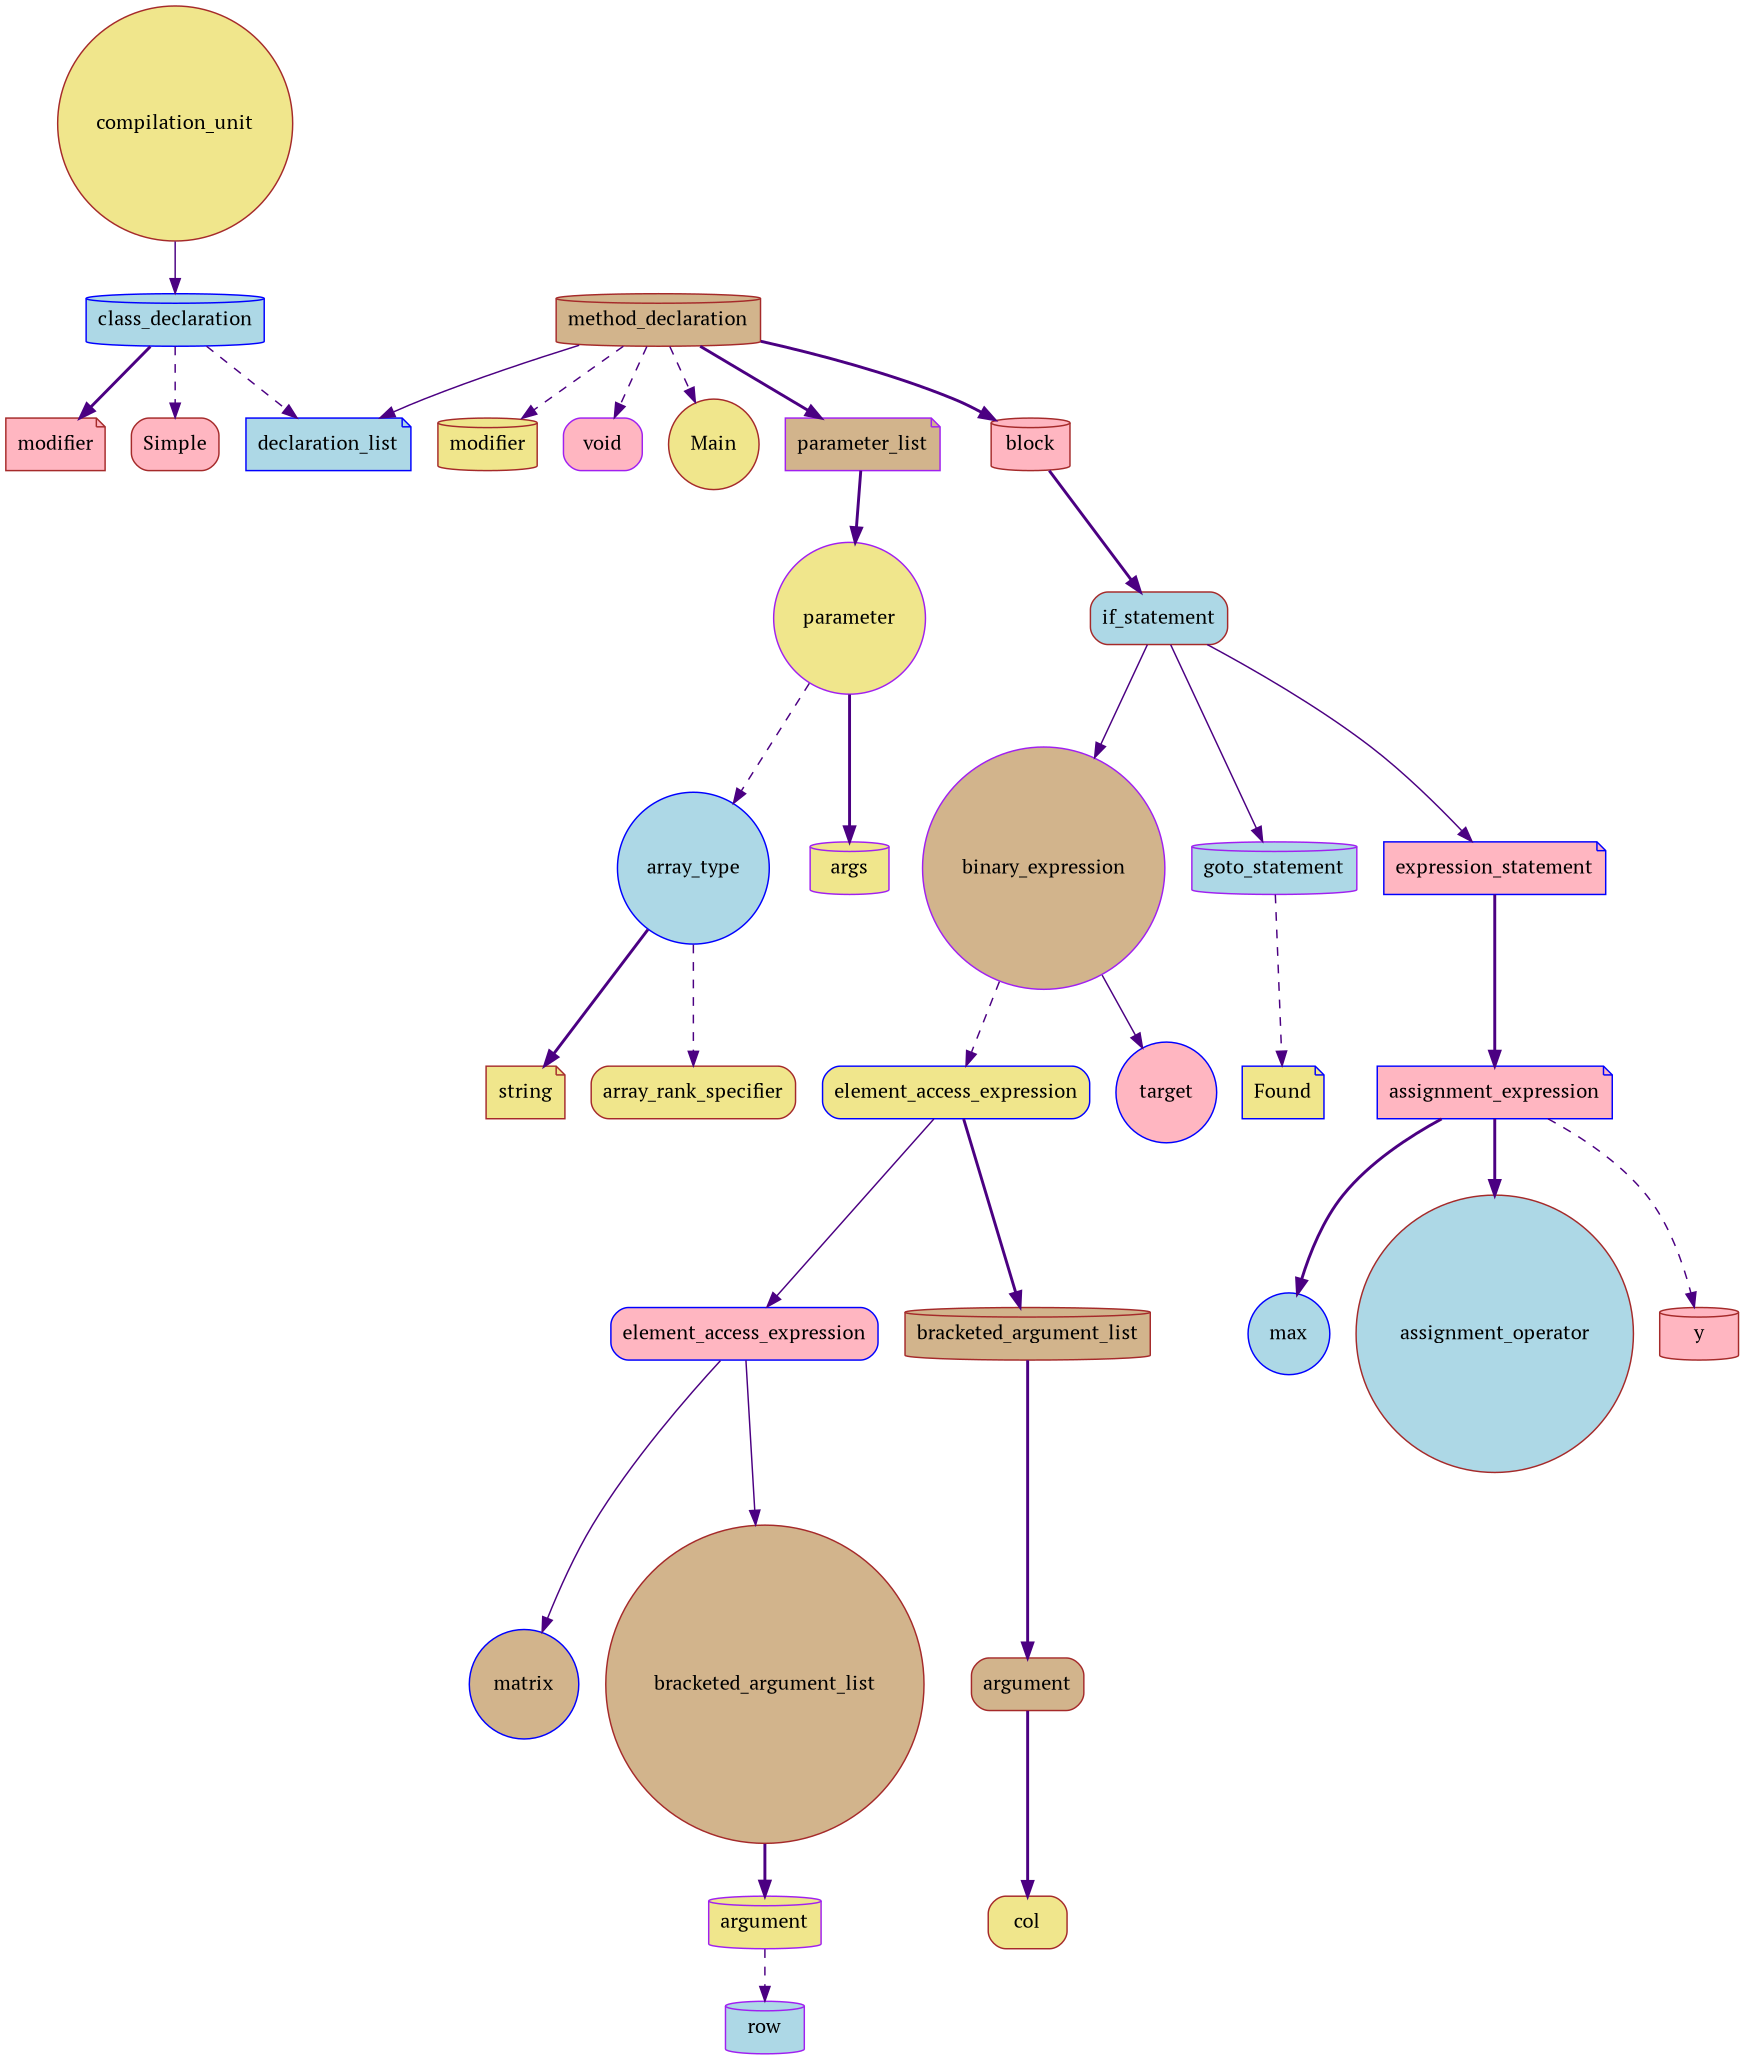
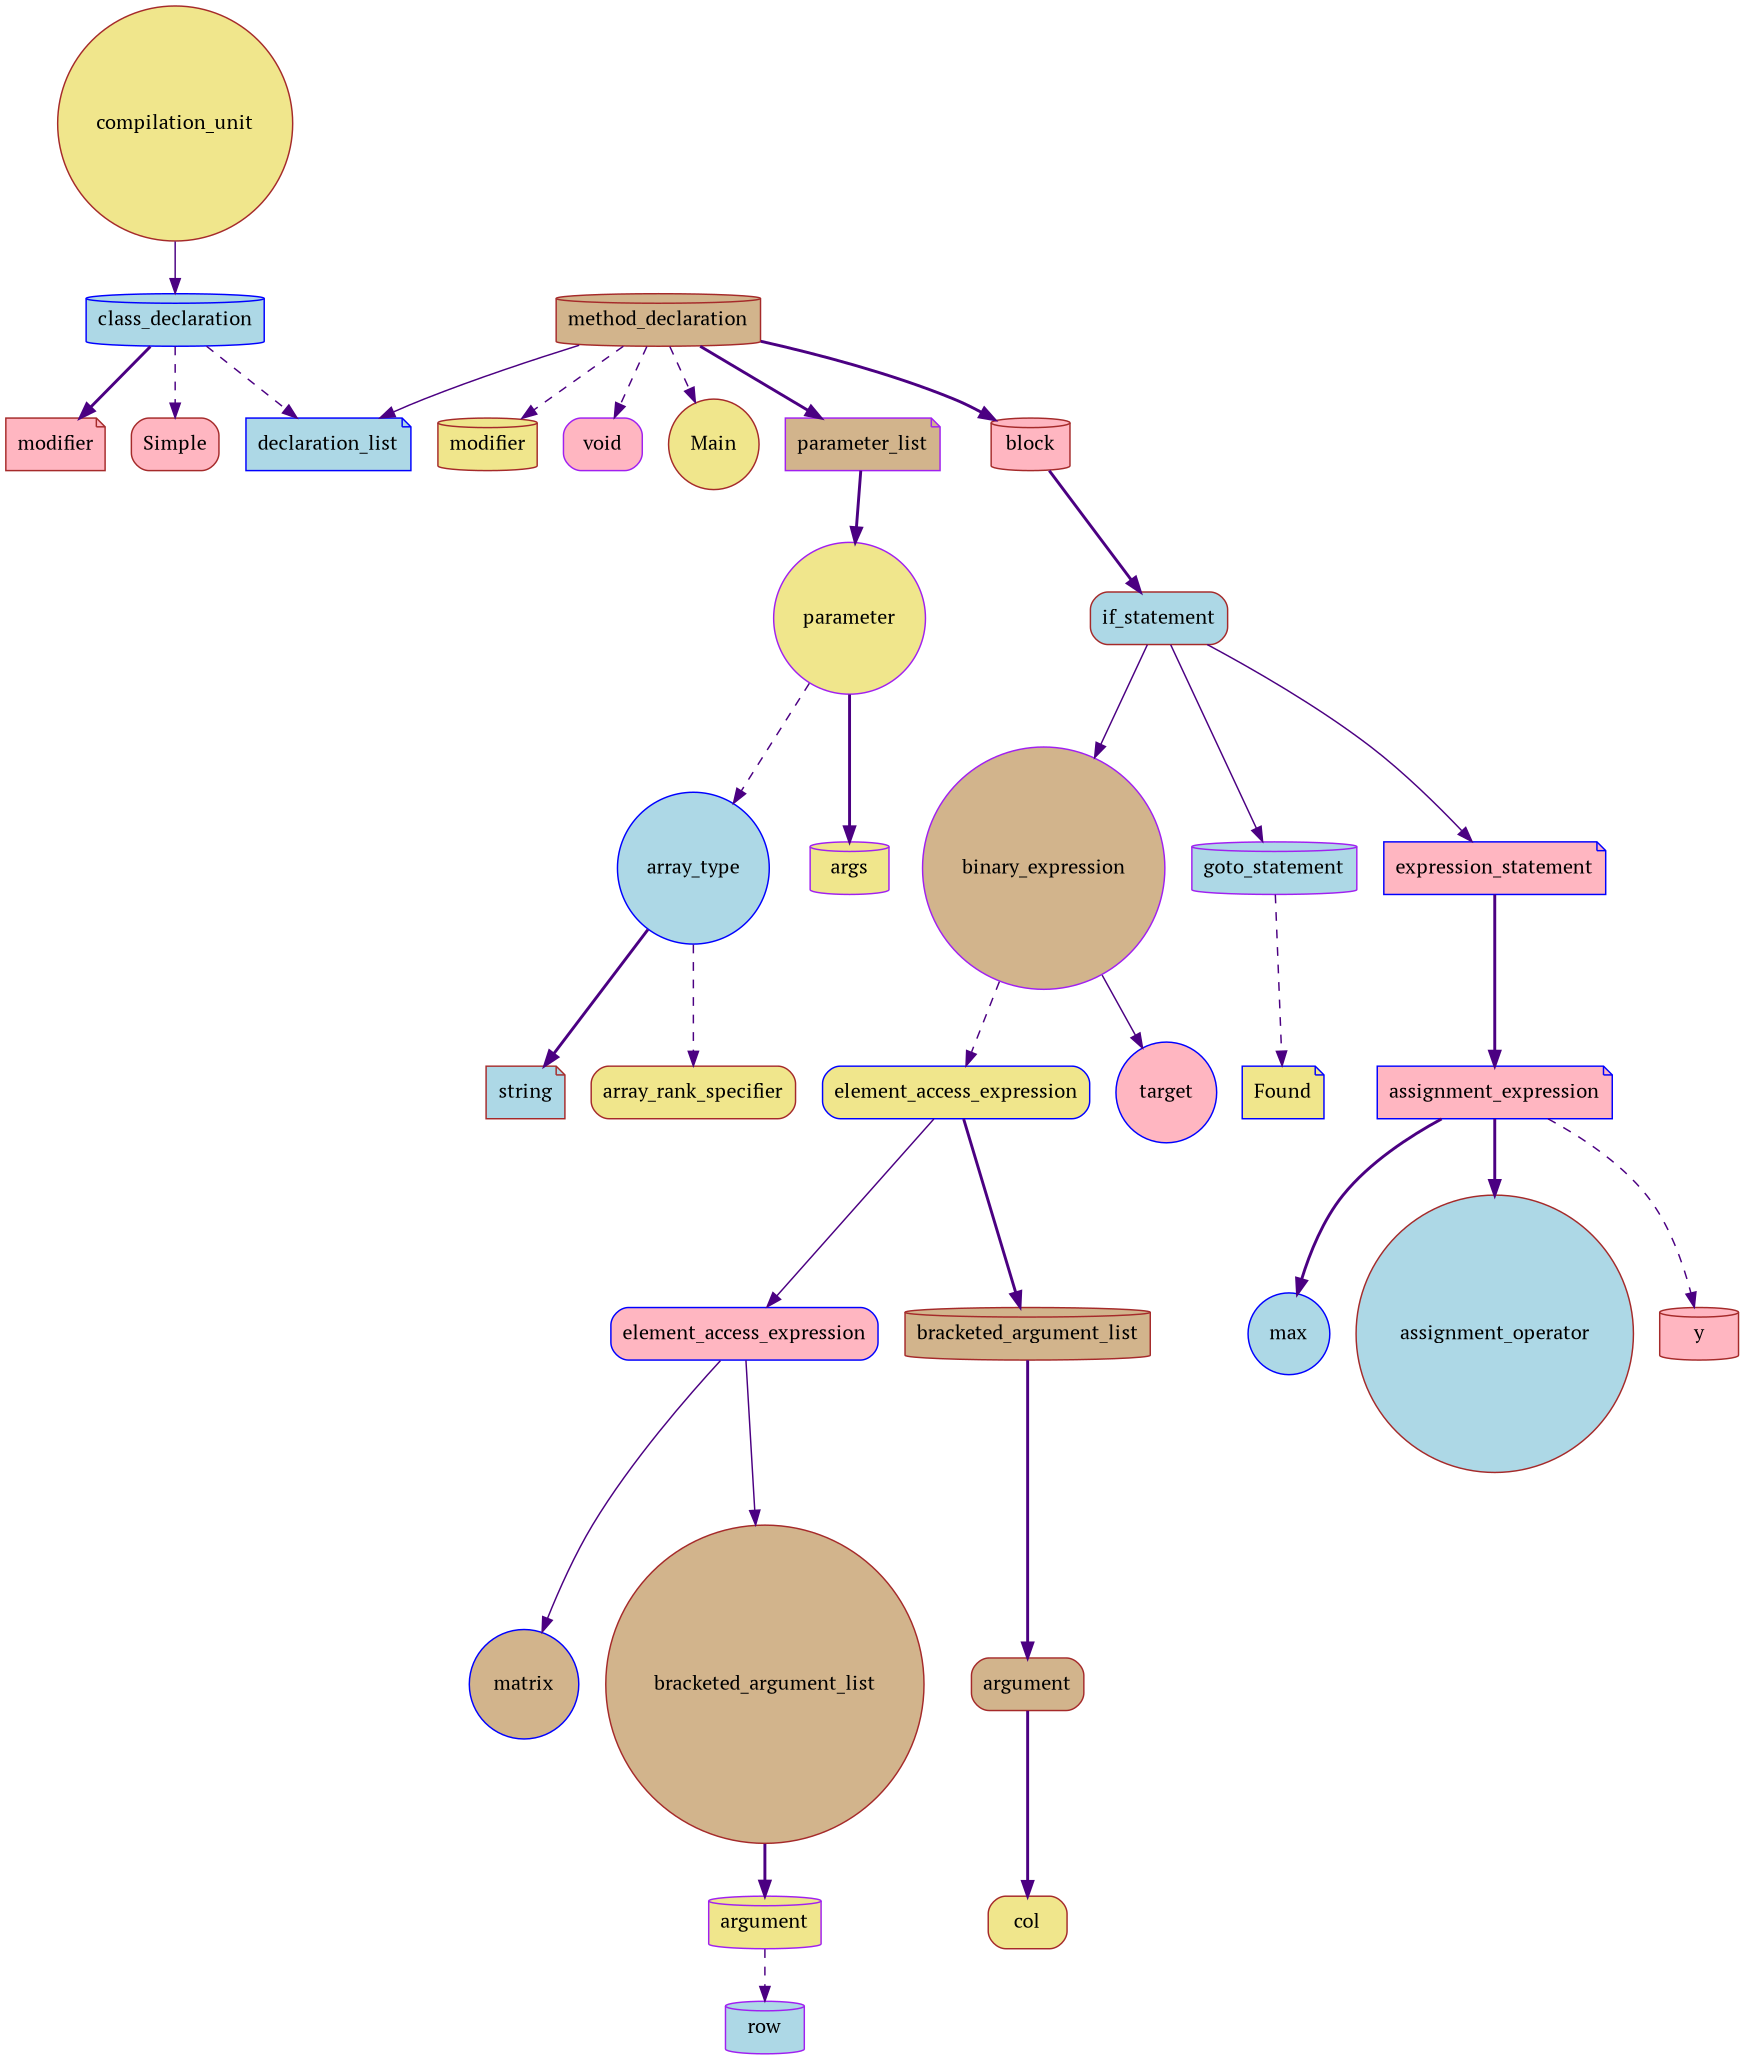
node "string": fillcolor khaki -> lightblue
